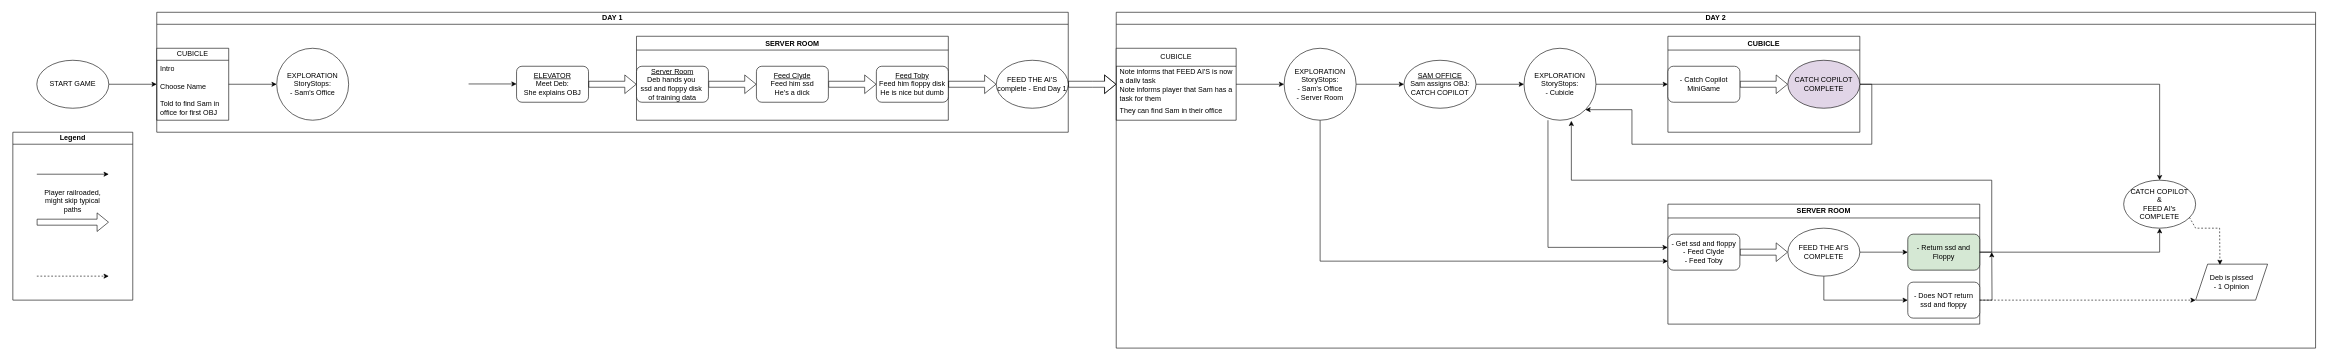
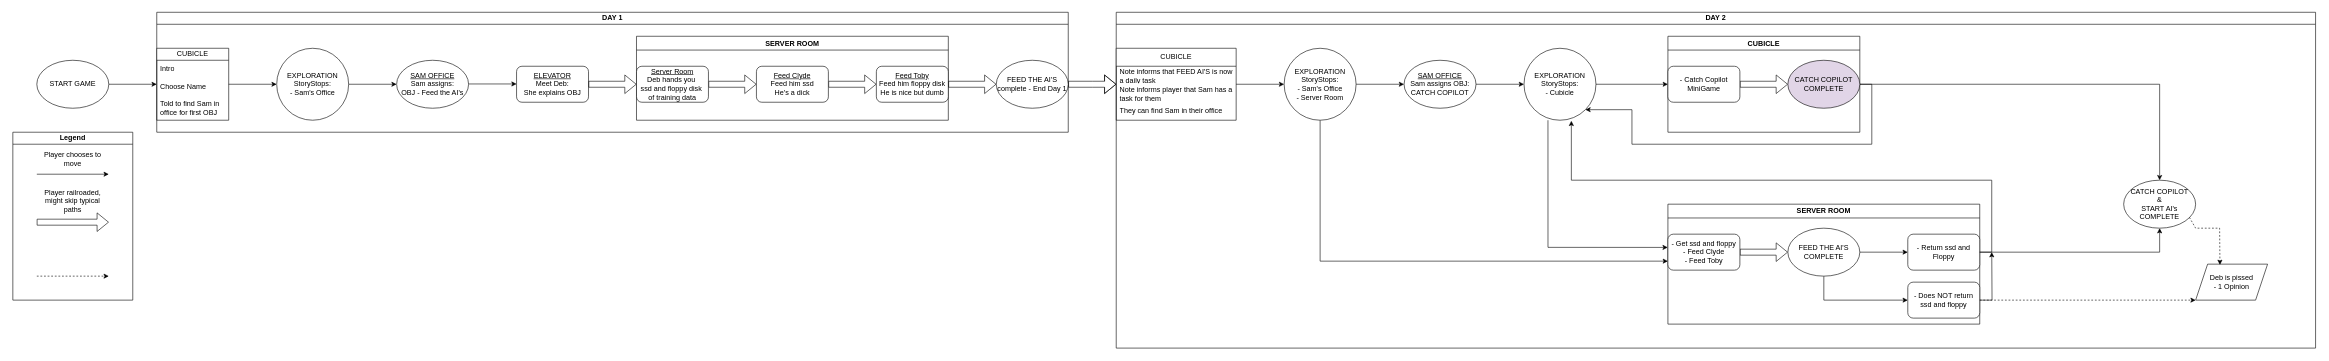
edge "EXPLORATION StoryStops: - Sam's Office" -> "SAM OFFICE Sam assigns: OBJ - Feed the AI's": added
node "SAM OFFICE Sam assigns: OBJ - Feed the AI's": added
node "Player chooses to move": added
node "CATCH COPILOT & FEED AI's COMPLETE": label "CATCH COPILOT & FEED AI's COMPLETE" -> "CATCH COPILOT & START AI's COMPLETE"
node "- Return ssd and Floppy": fillcolor #d5e8d4 -> #ffffff
